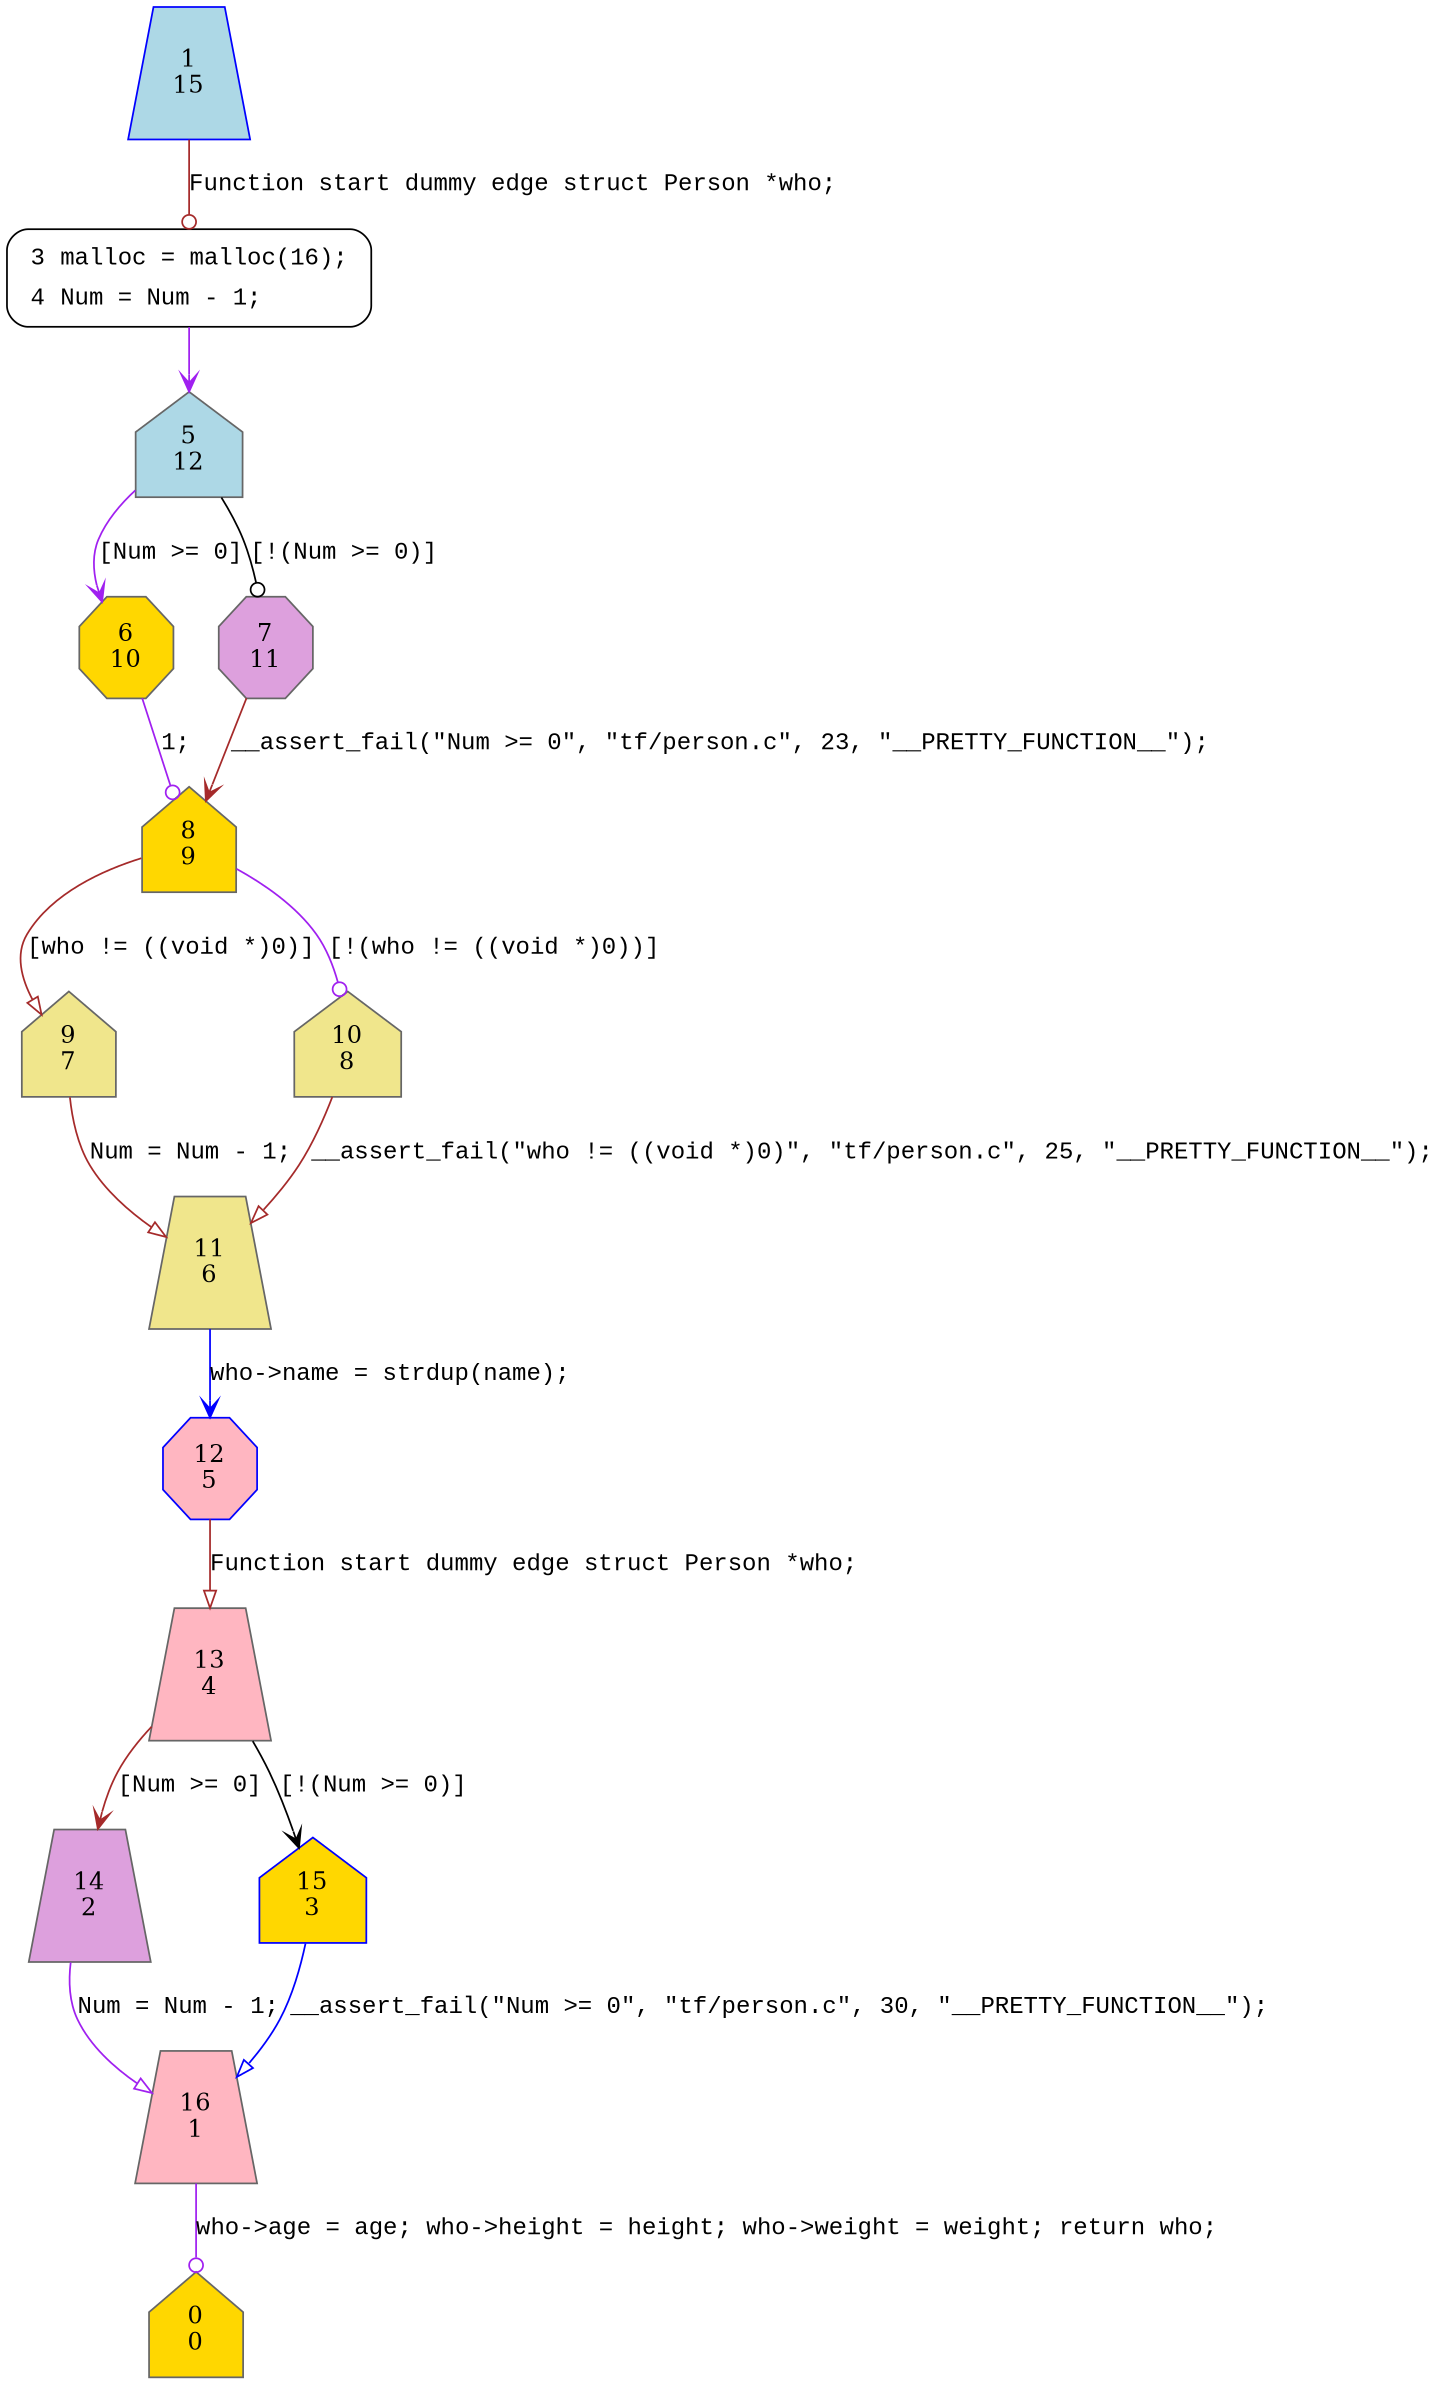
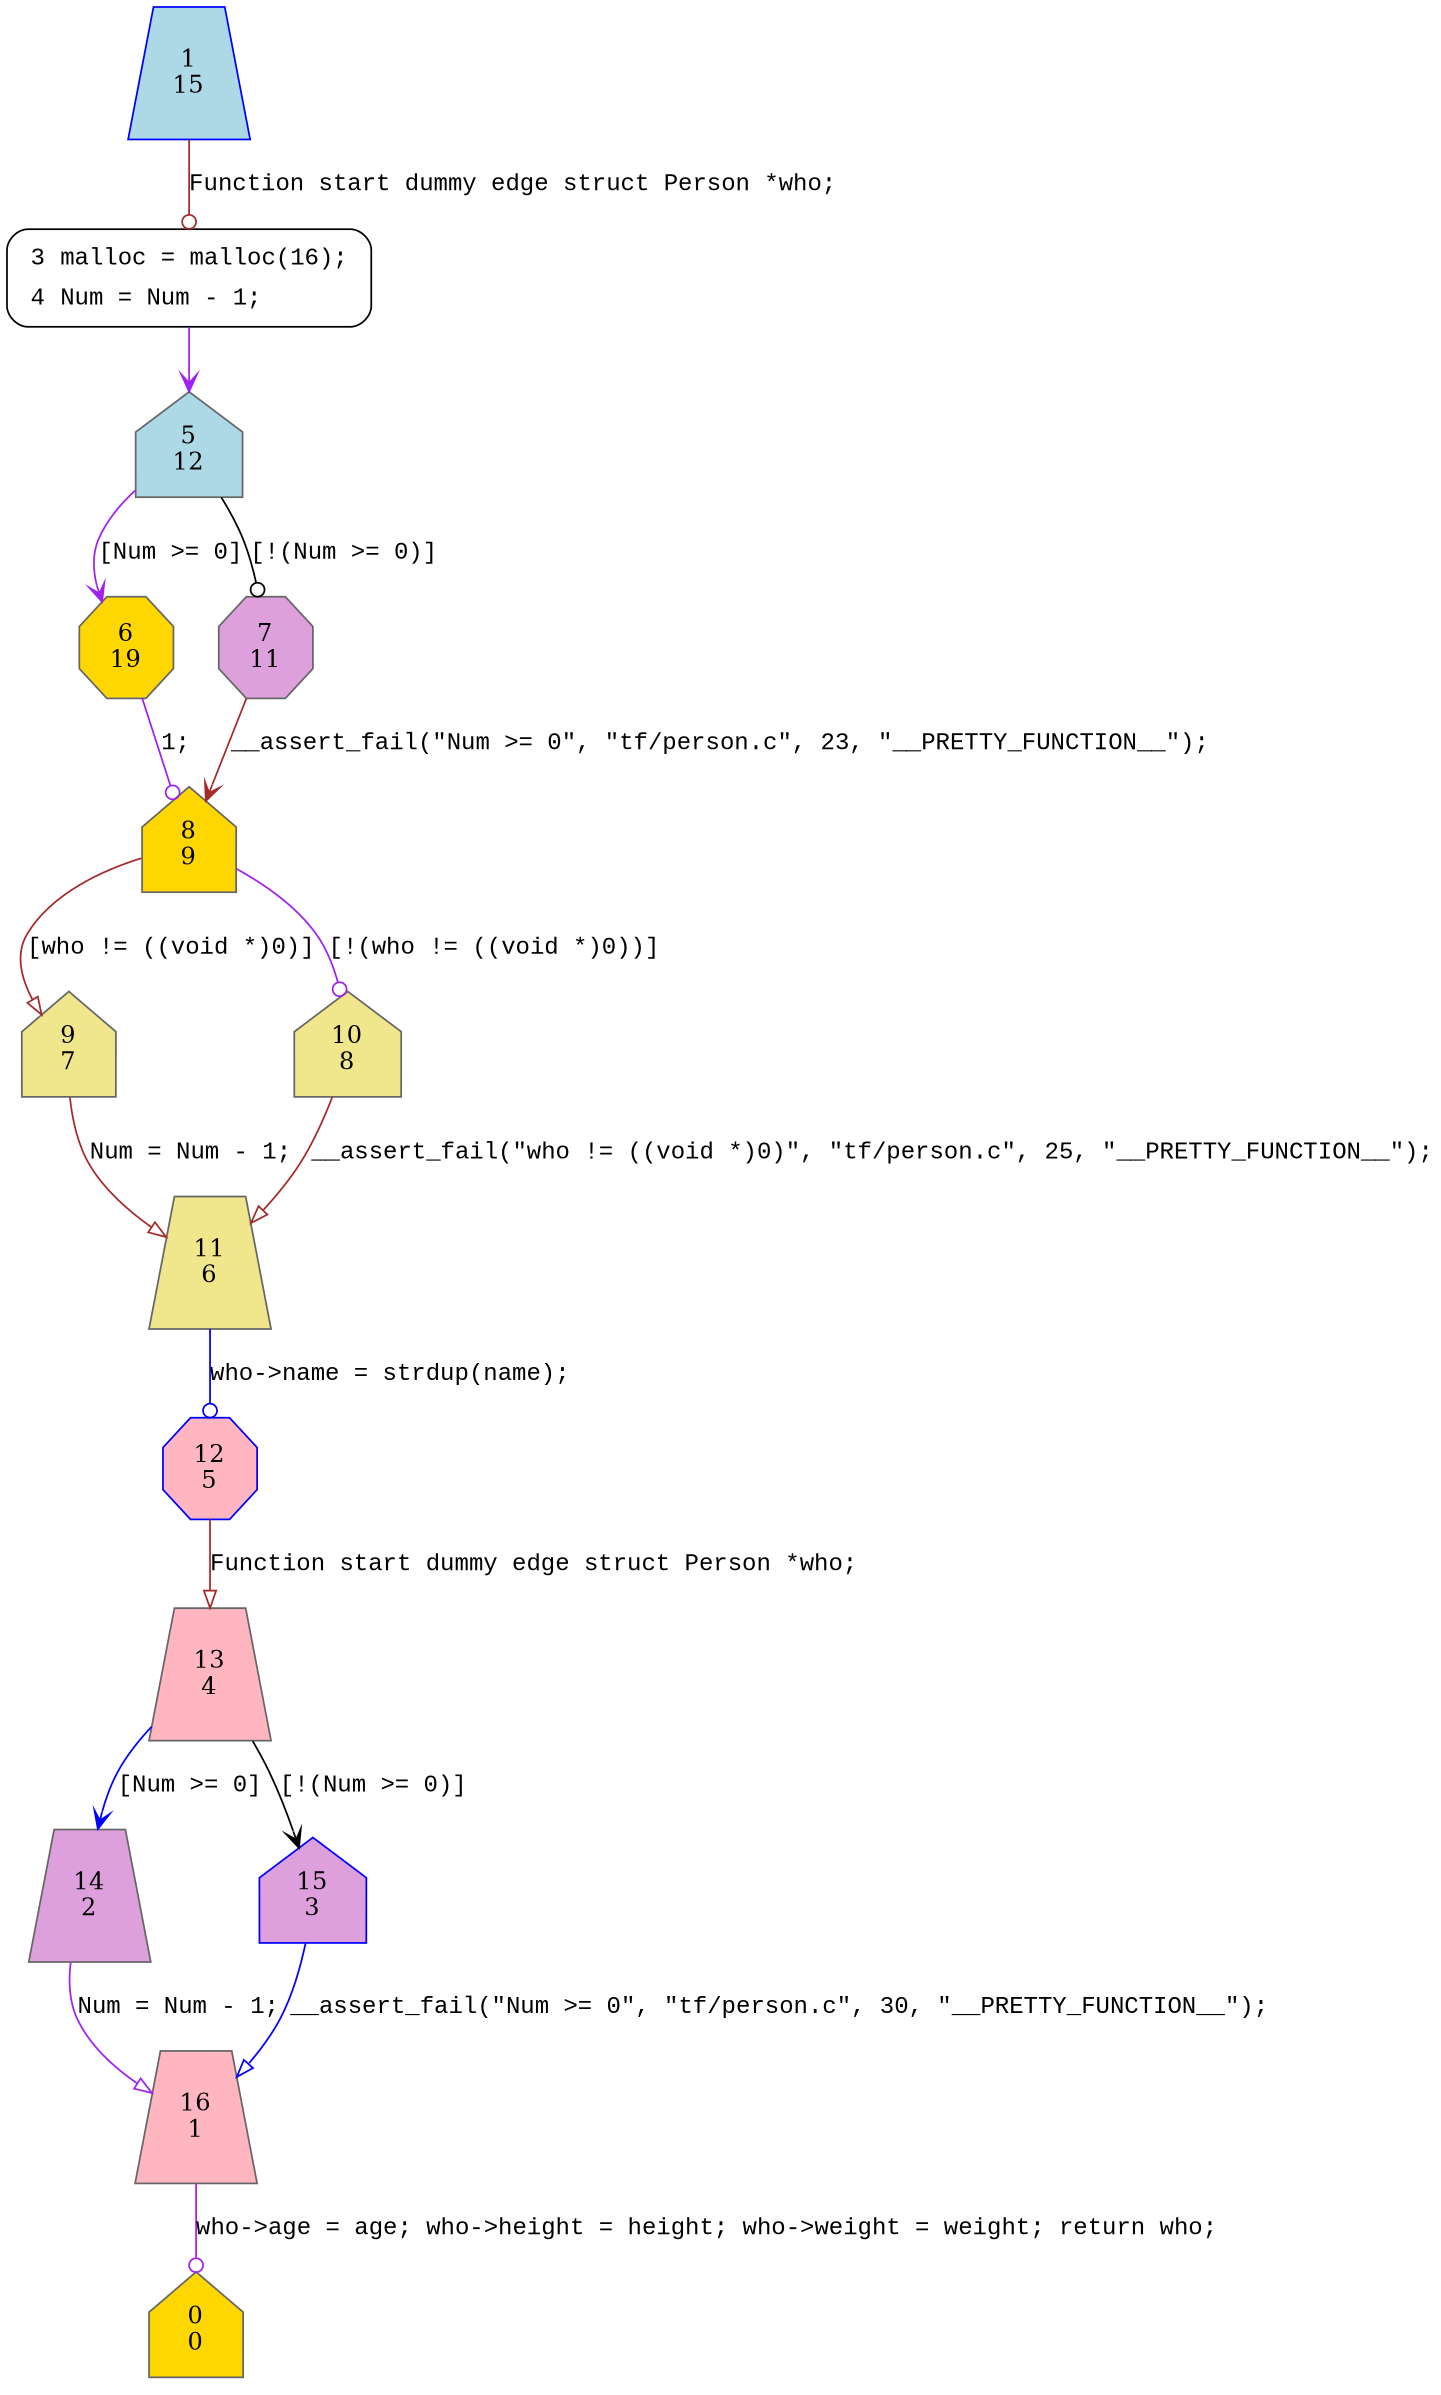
node "6 10": label "6 10" -> "6 19"
edge "11 6" -> "12 5": arrowhead vee -> odot
edge "13 4" -> "14 2": color brown -> blue
node "15 3": fillcolor gold -> plum
